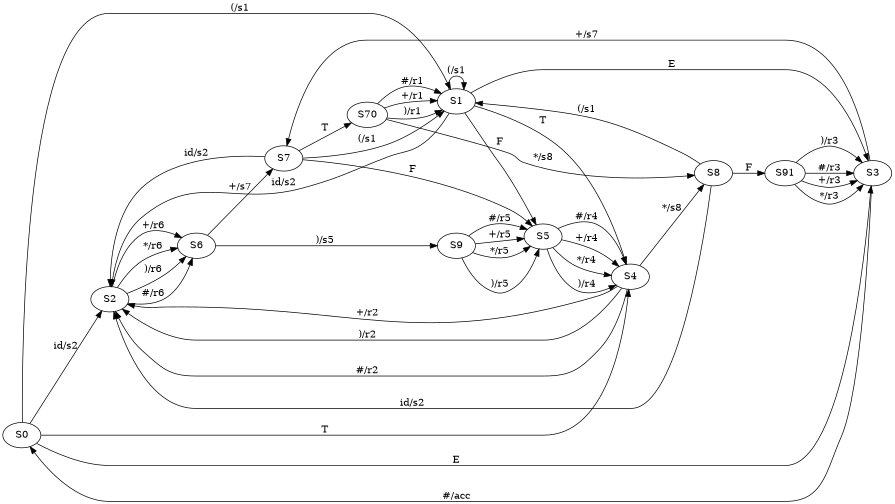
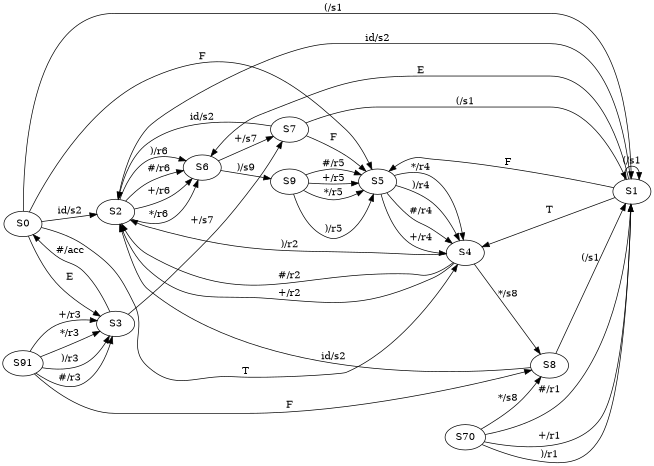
edge "S0" -> "S5": added, label "F"
edge "S1" -> "S3": now "S1" -> "S6"
edge "S7" -> "S70": removed, label "T"
edge "S8" -> "S91": reversed
edge "S6" -> "S9": label ")/s5" -> ")/s9"
